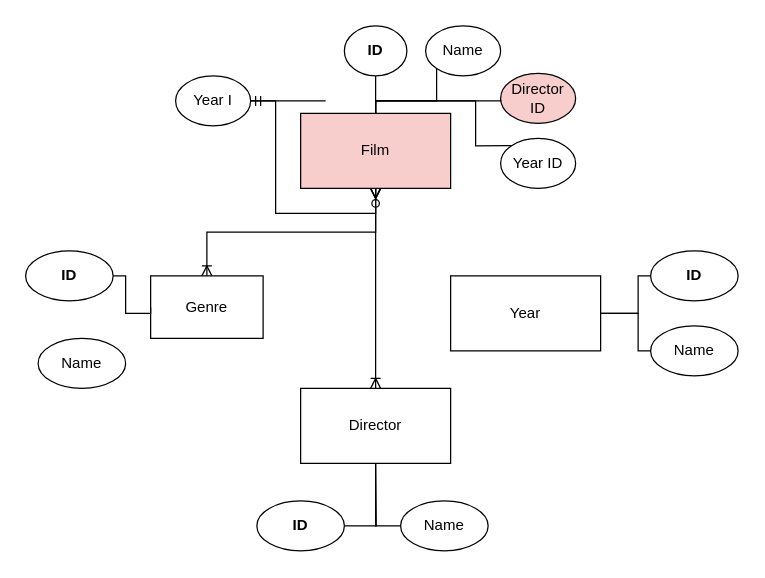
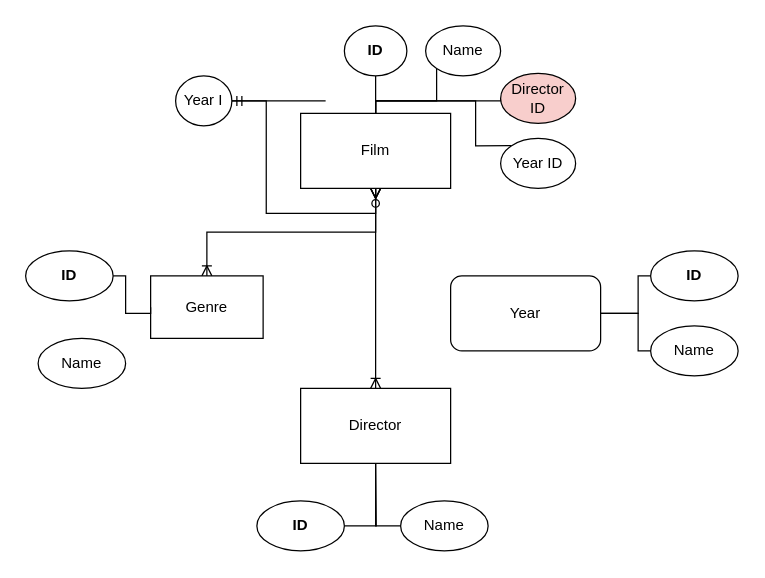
node "Year I": size 75x50 -> 56x50
node "Film": fillcolor #f8cecc -> #ffffff
node "Year": shape rectangle -> rounded rectangle
